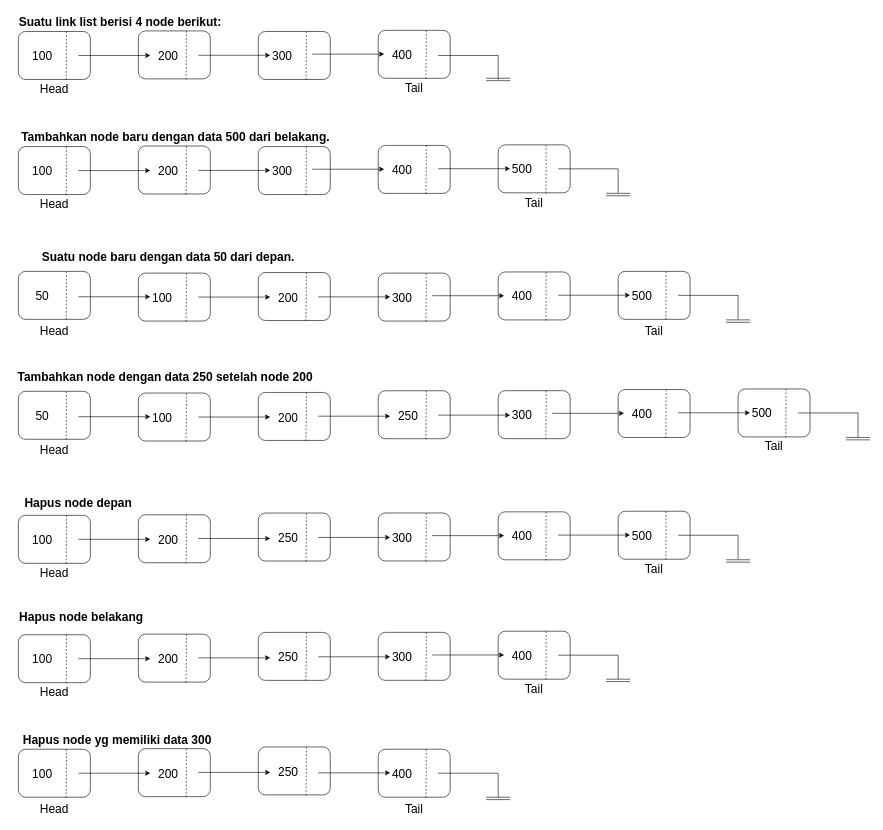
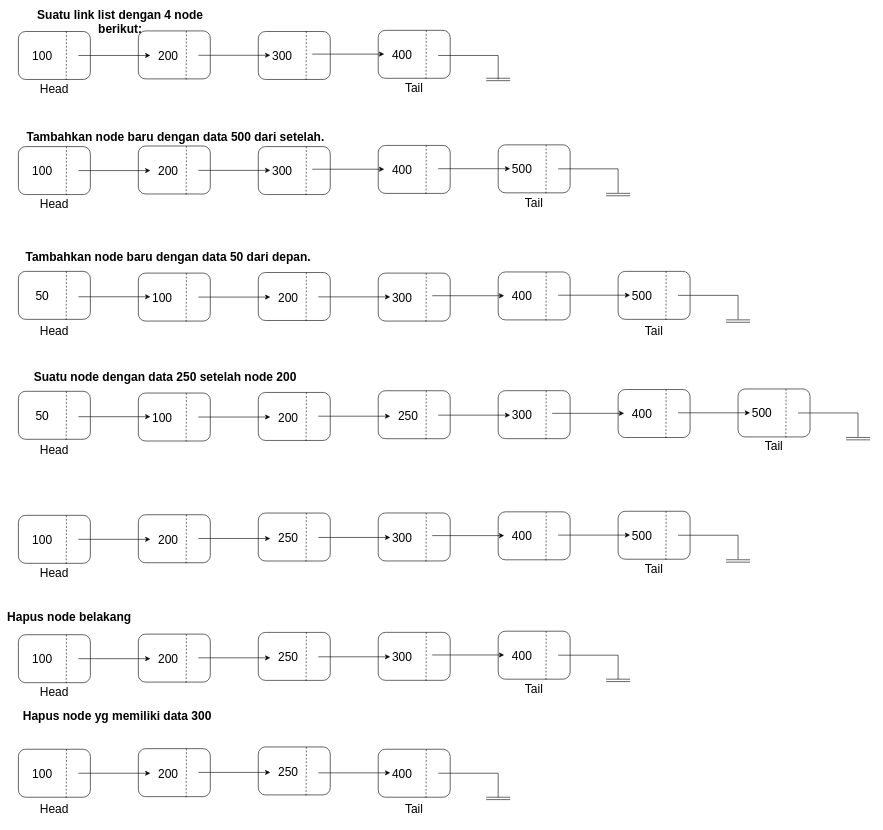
node "Suatu link list berisi 4 node berikut:": label "Suatu link list berisi 4 node berikut:" -> "Suatu link list dengan 4 node berikut:"
node "Tambahkan node baru dengan data 500 dari belakang.": label "Tambahkan node baru dengan data 500 dari belakang." -> "Tambahkan node baru dengan data 500 dari setelah."
node "Suatu node baru dengan data 50 dari depan.": label "Suatu node baru dengan data 50 dari depan." -> "Tambahkan node baru dengan data 50 dari depan."
node "Tambahkan node dengan data 250 setelah node 200": label "Tambahkan node dengan data 250 setelah node 200" -> "Suatu node dengan data 250 setelah node 200"
node "Hapus node depan": removed
node "Hapus node belakang": moved (81, 617) -> (69, 617)
node "Hapus node yg memiliki data 300": moved (117, 740) -> (117, 716)
